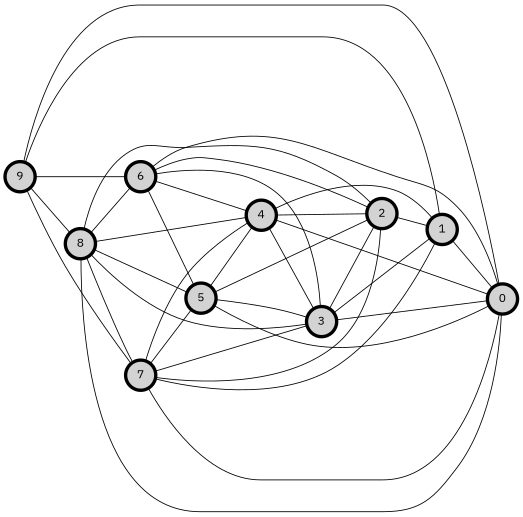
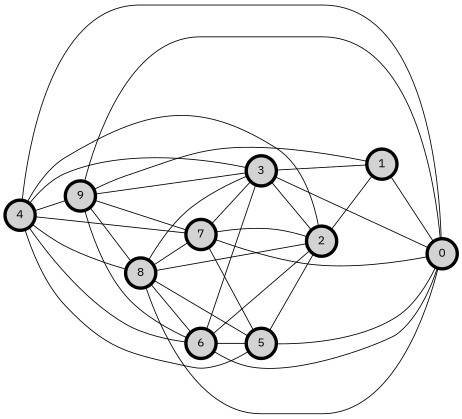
edge "4" -- "1": now "4" -- "9"
edge "5" -- "3": now "9" -- "3"
edge "1" -- "7": removed
